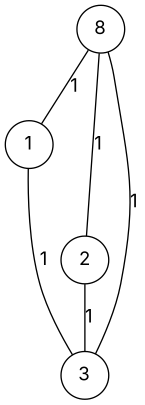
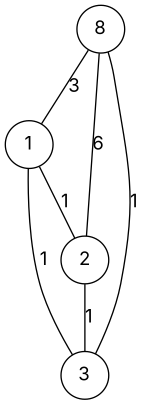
edge "8" -- "1": label "1" -> "3"
edge "8" -- "2": label "1" -> "6"
edge "1" -- "2": added, label "1"
